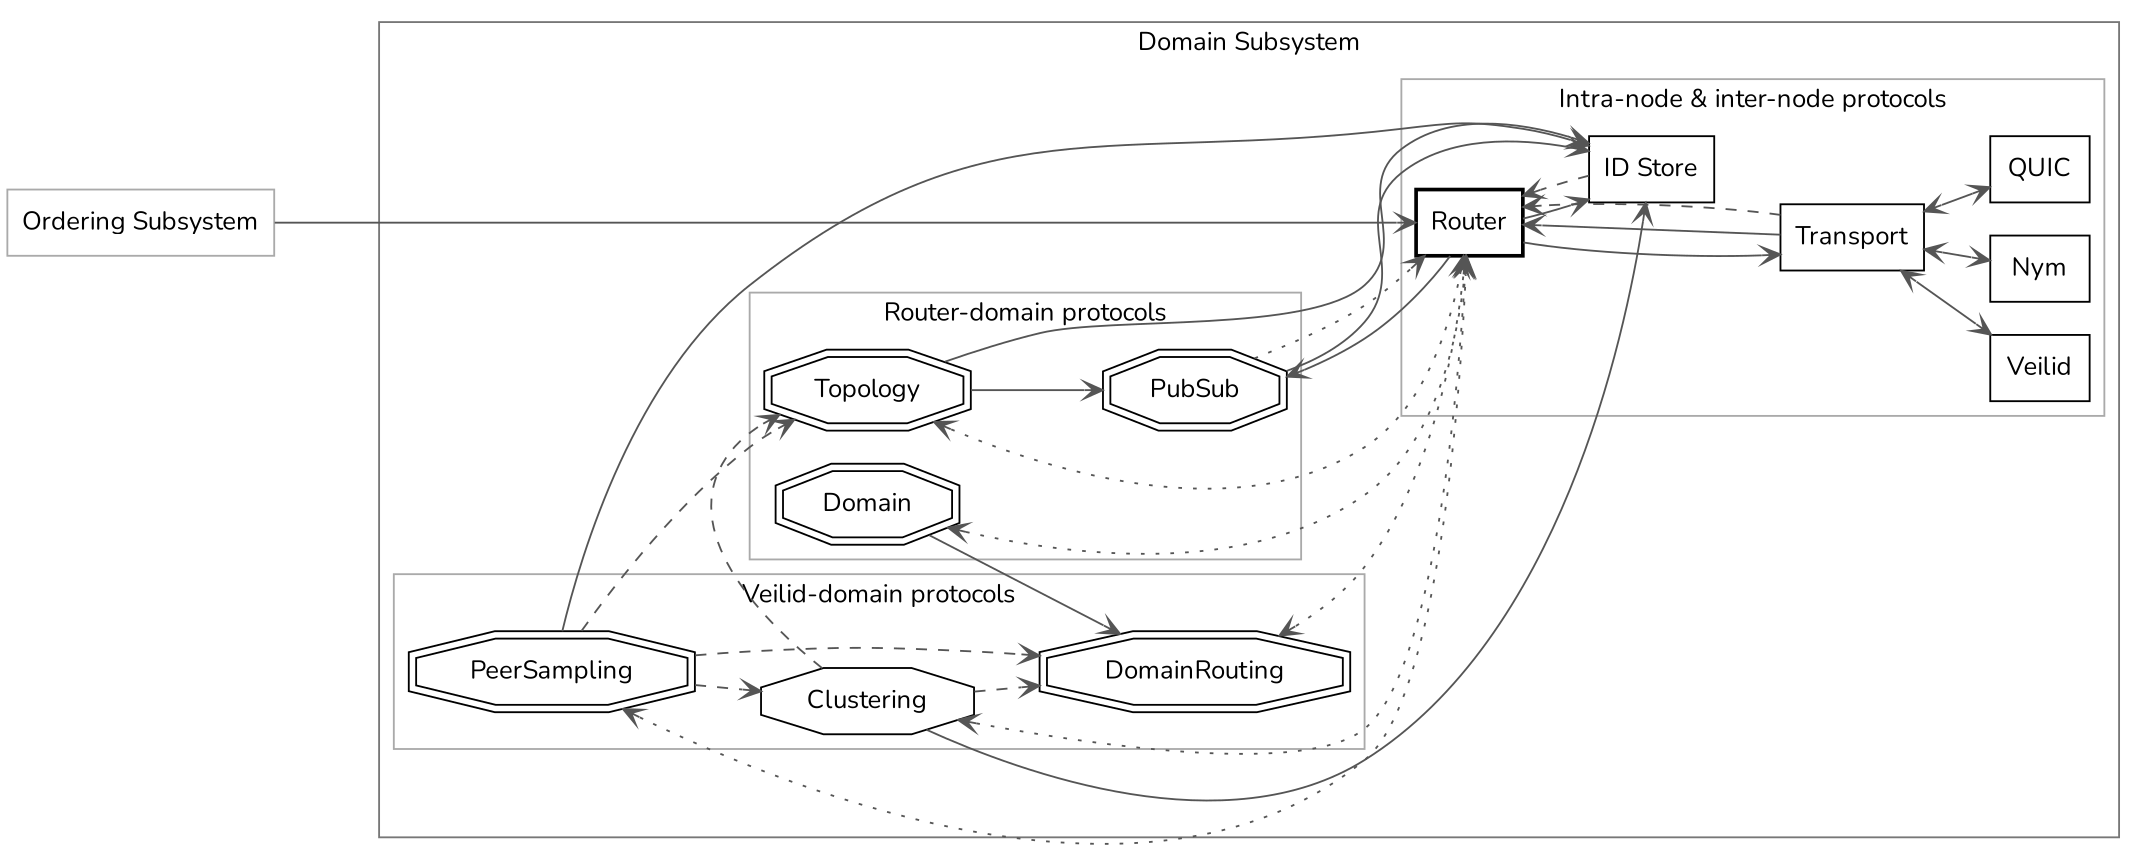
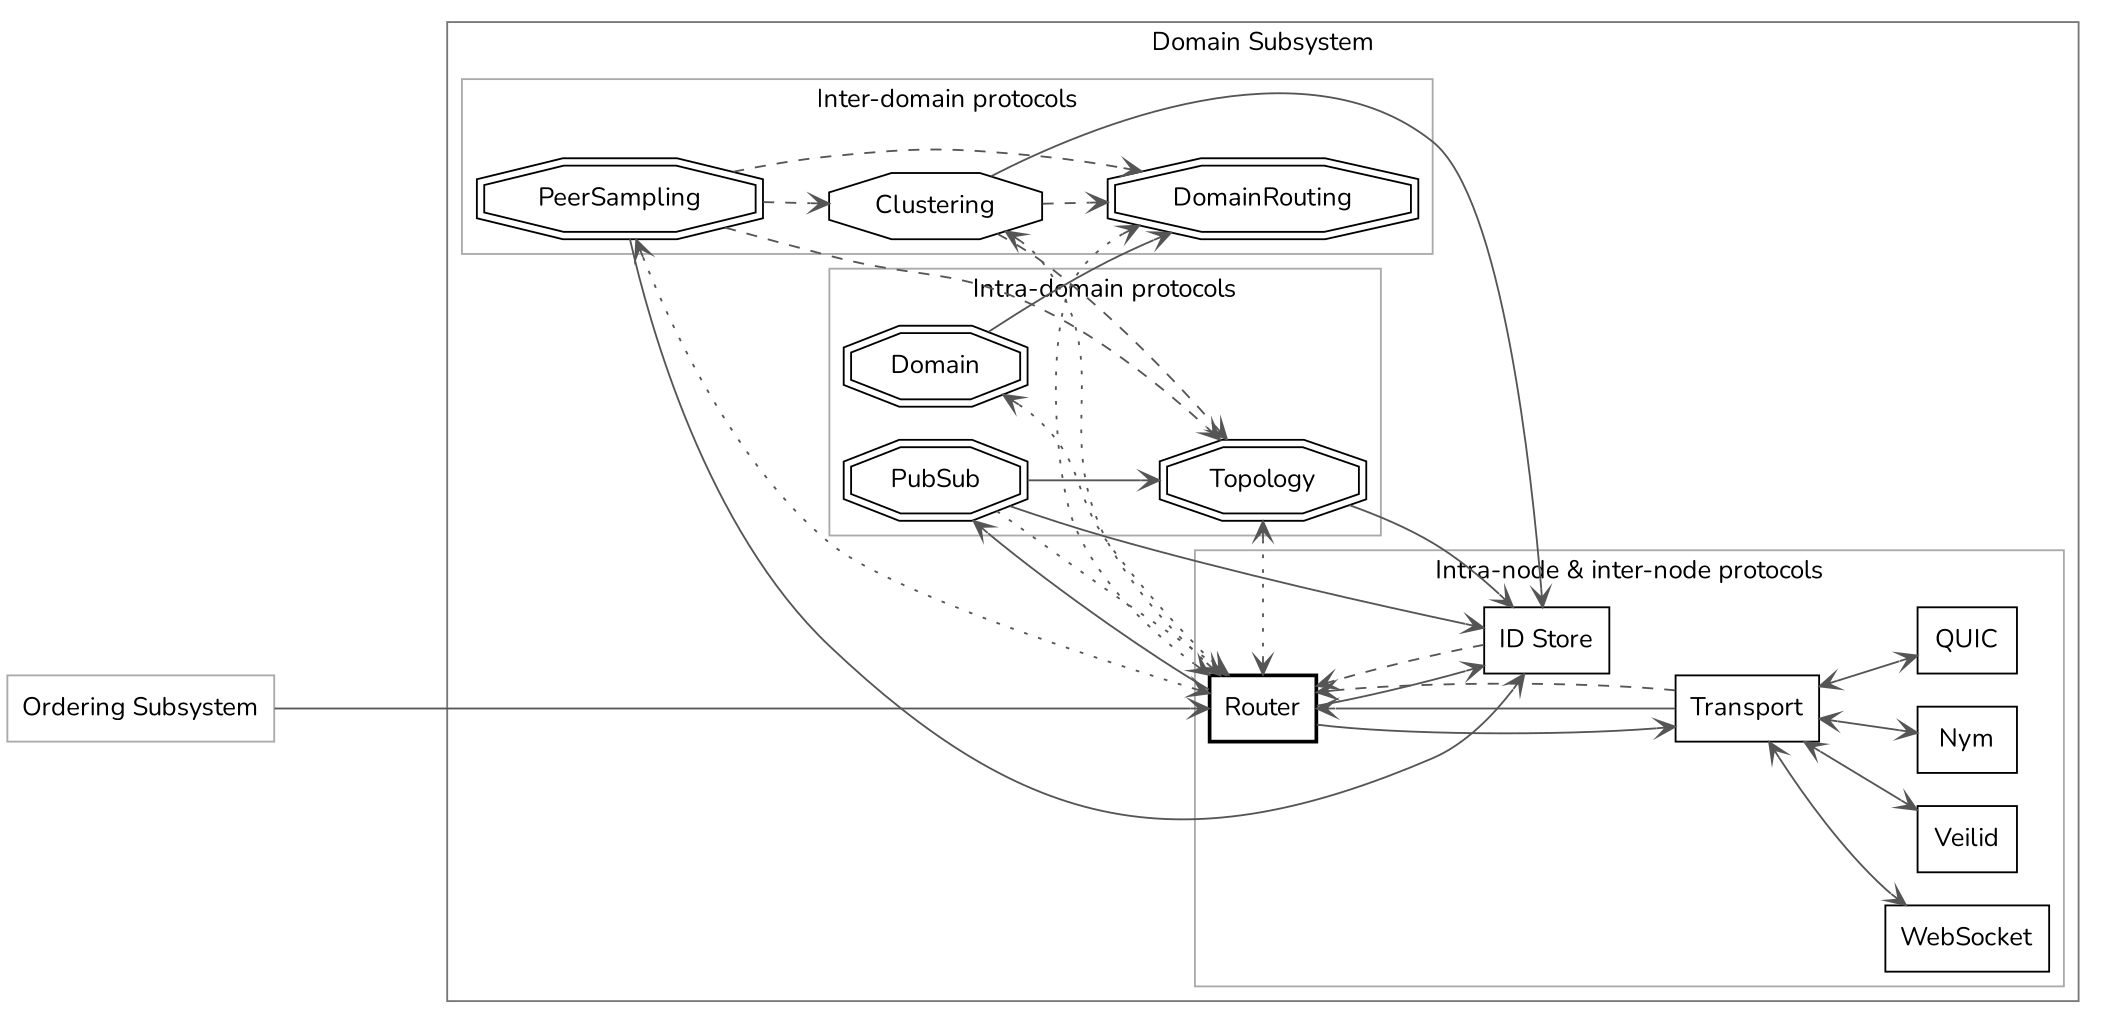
cluster "Router-domain protocols": label "Router-domain protocols" -> "Intra-domain protocols"
edge "Topology" -> "PubSub": reversed
cluster "Veilid-domain protocols": label "Veilid-domain protocols" -> "Inter-domain protocols"
node "WebSocket": added
